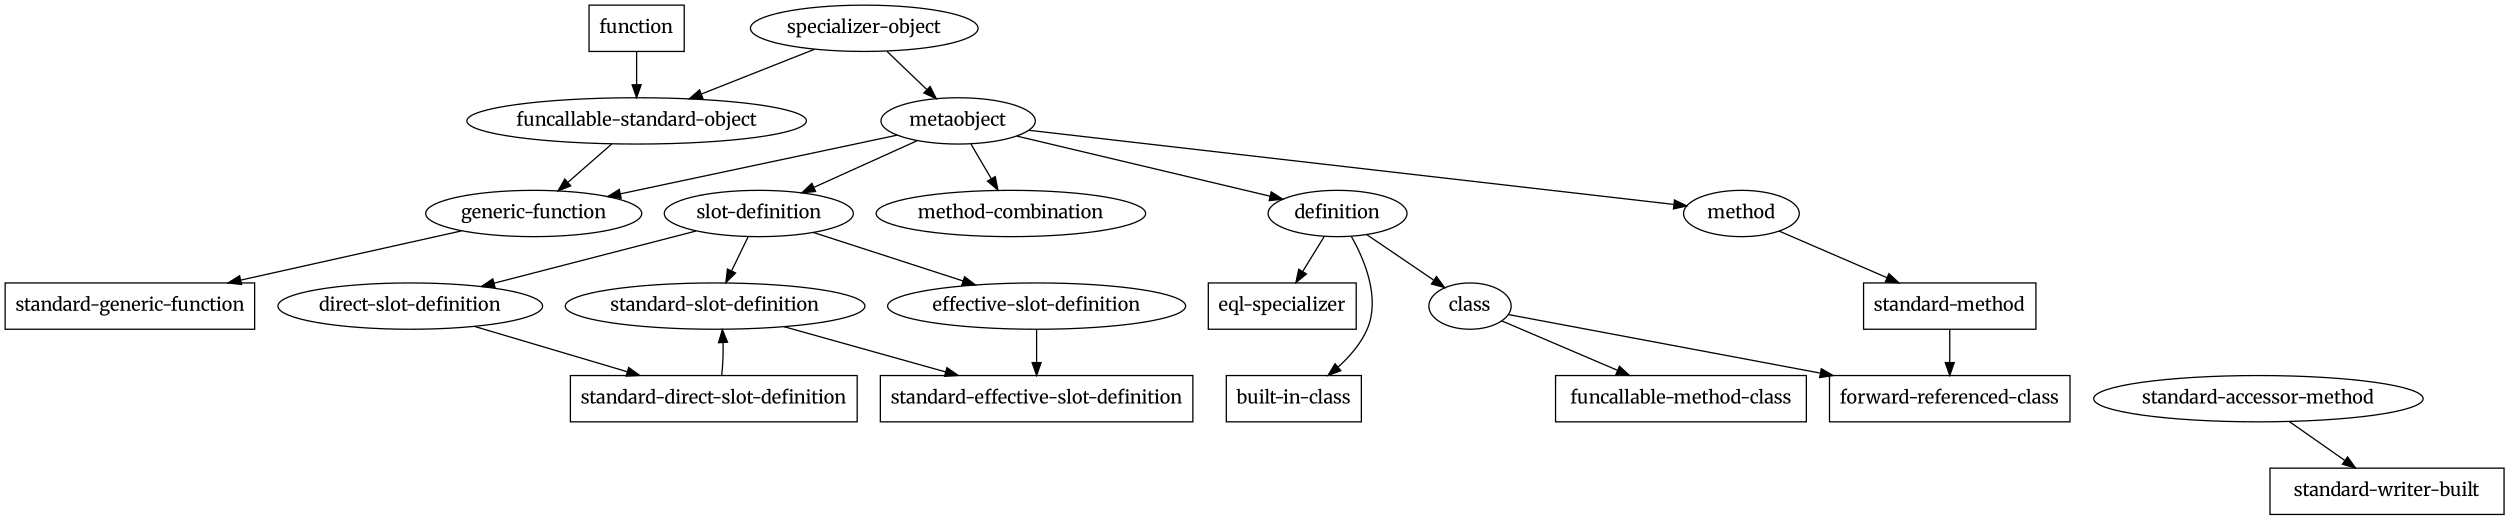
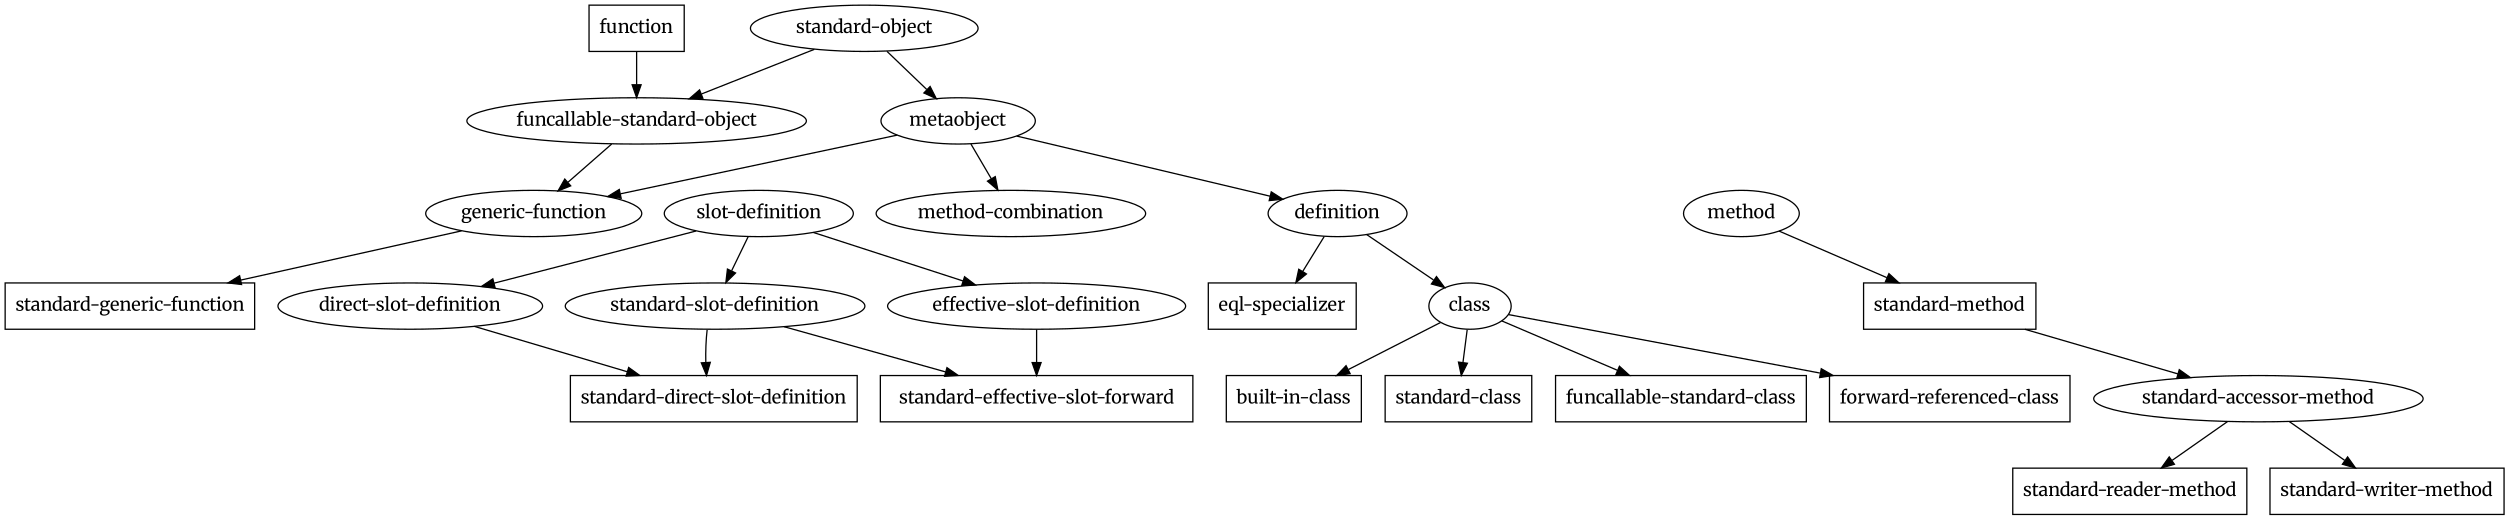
node "specializer-object": label "specializer-object" -> "standard-object"
edge "metaobject" -> "slot-definition": removed
edge "metaobject" -> "method": removed
edge "definition" -> "built-in-class": now "class" -> "built-in-class"
edge "standard-method" -> "forward-referenced-class": now "standard-method" -> "standard-accessor-method"
edge "standard-direct-slot-definition" -> "standard-slot-definition": reversed
node "standard-effective-slot-definition": label "standard-effective-slot-definition" -> "standard-effective-slot-forward"
node "standard-class": added
node "funcallable-method-class": label "funcallable-method-class" -> "funcallable-standard-class"
node "standard-reader-method": added
node "standard-writer-built": label "standard-writer-built" -> "standard-writer-method"
